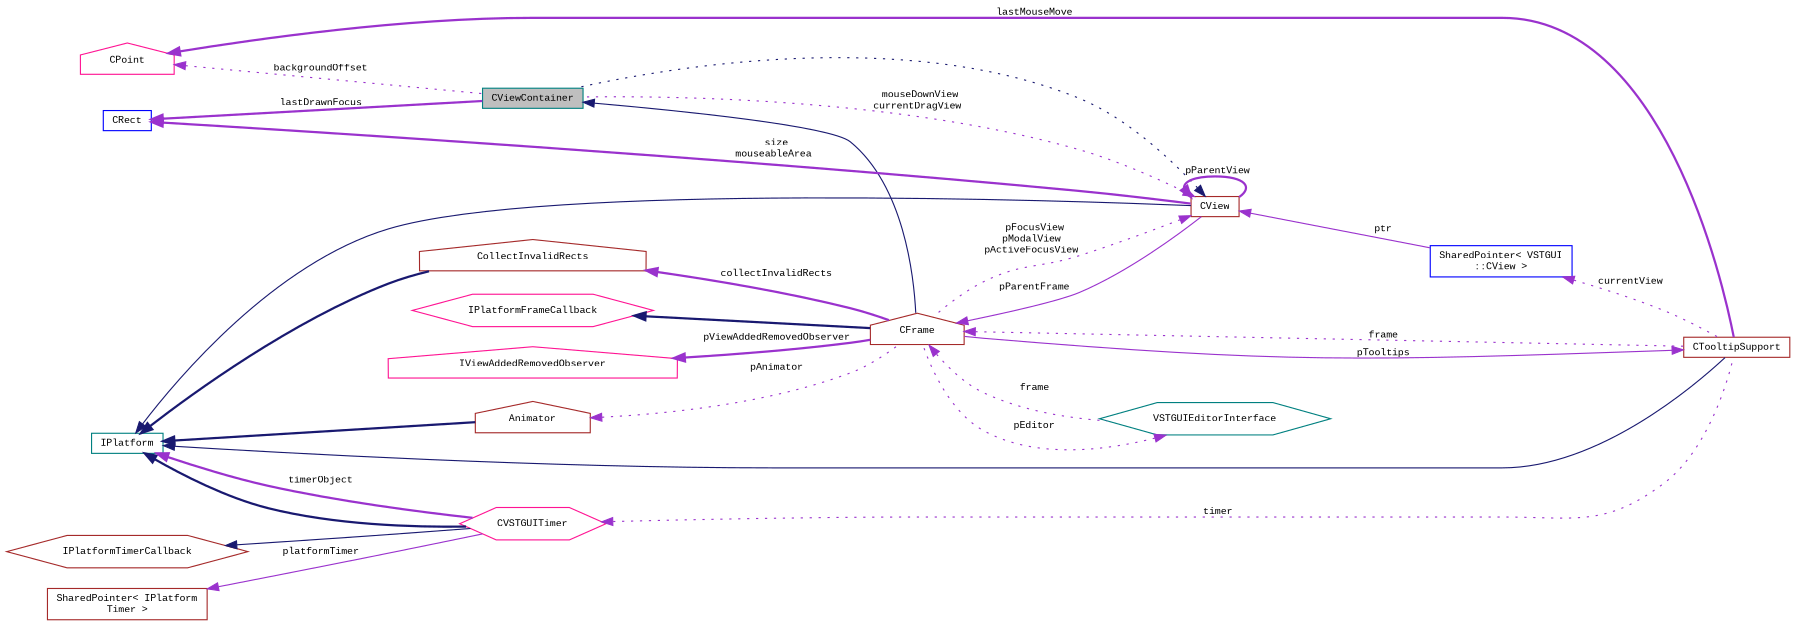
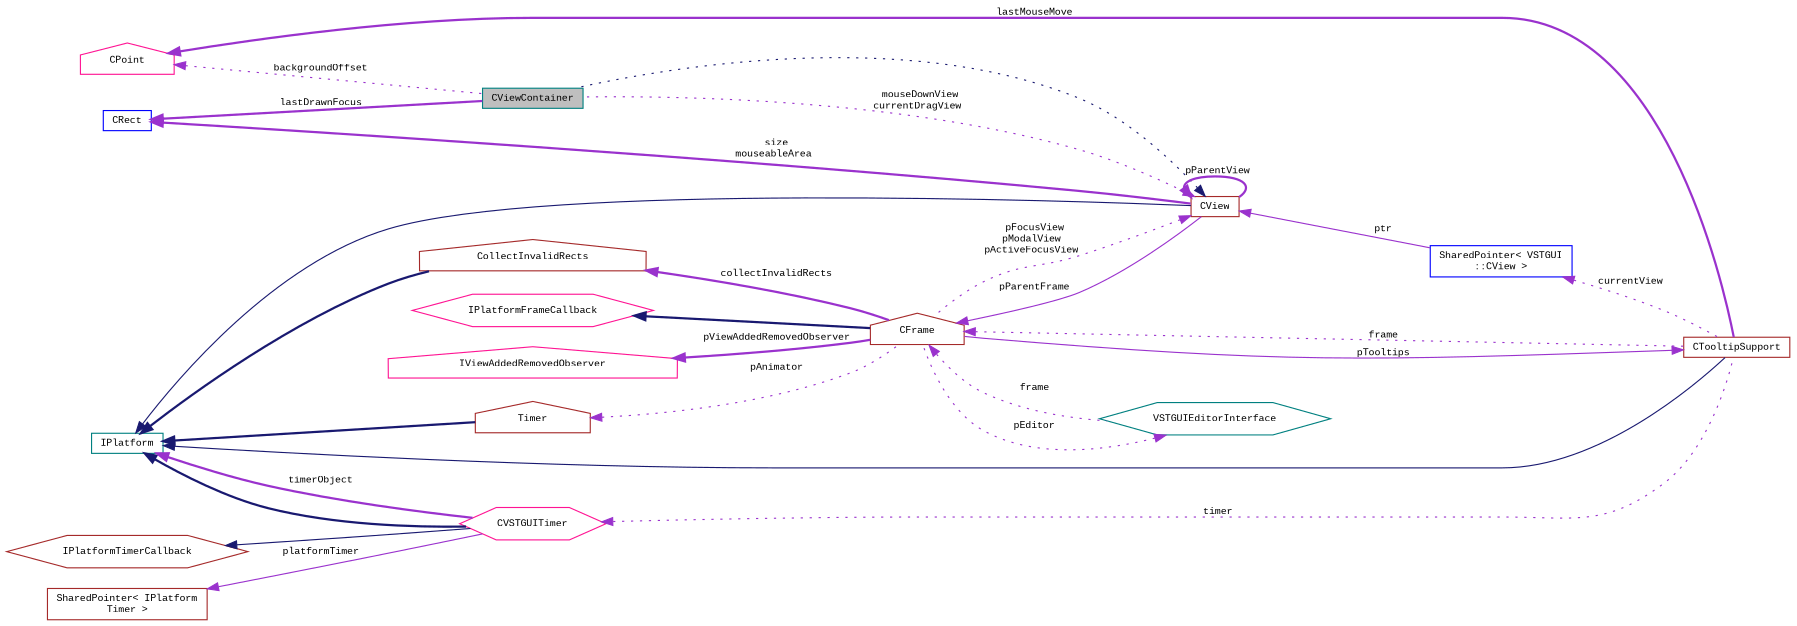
edge "CFrame" -> "CViewContainer": removed
node "Animator": label "Animator" -> "Timer"
